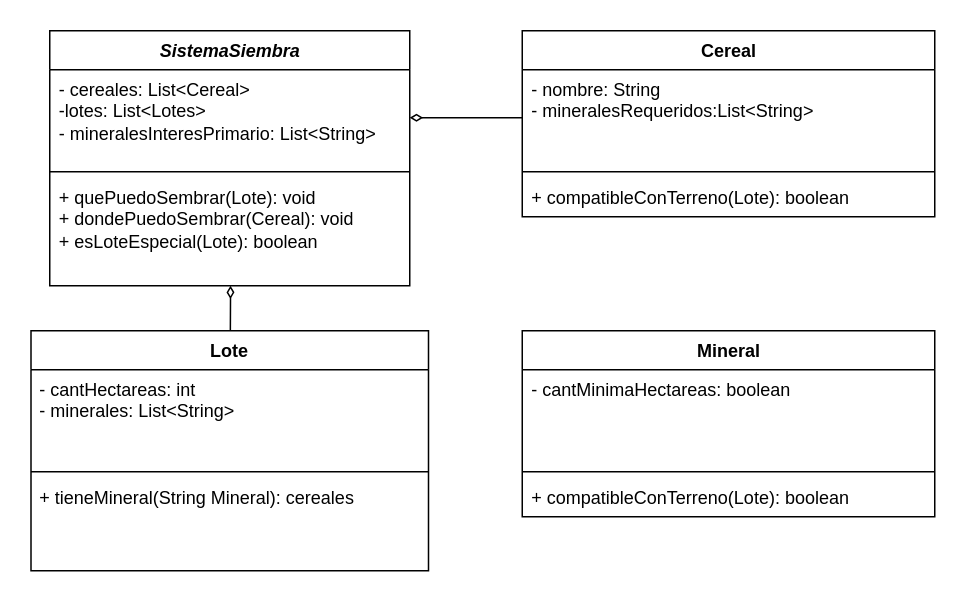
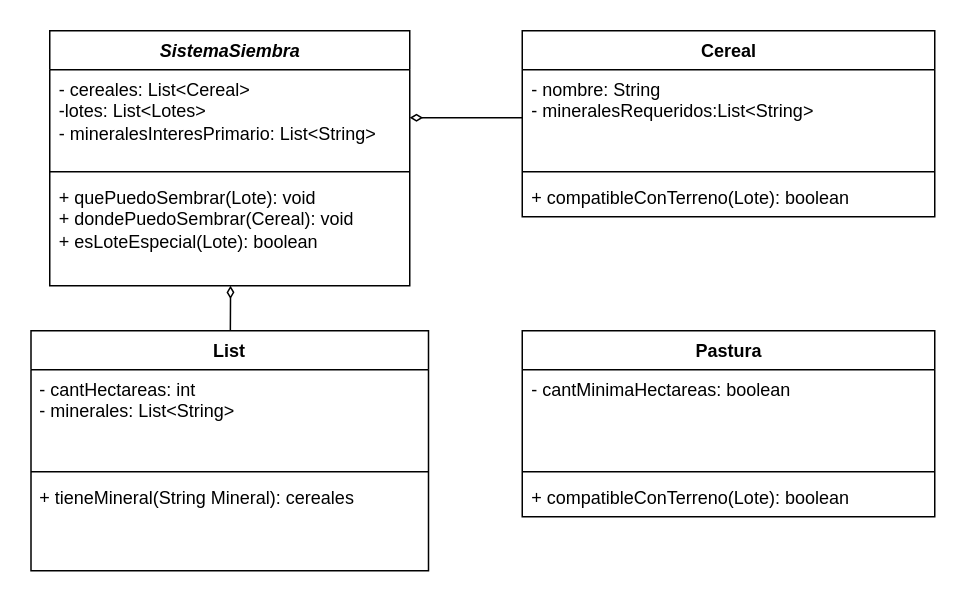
node "Lote": label "Lote" -> "List"
node "Mineral": label "Mineral" -> "Pastura"
